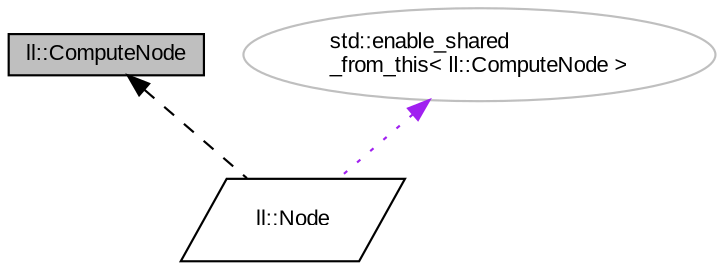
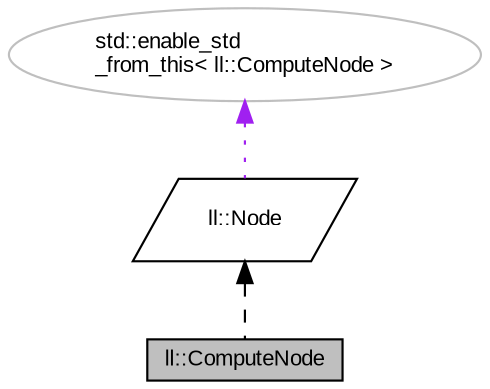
node "std::enable_shared _from_this< ll::ComputeNode >": label "std::enable_shared _from_this< ll::ComputeNode >" -> "std::enable_std _from_this< ll::ComputeNode >"
edge "ll::Node" -> "ll::ComputeNode": reversed
